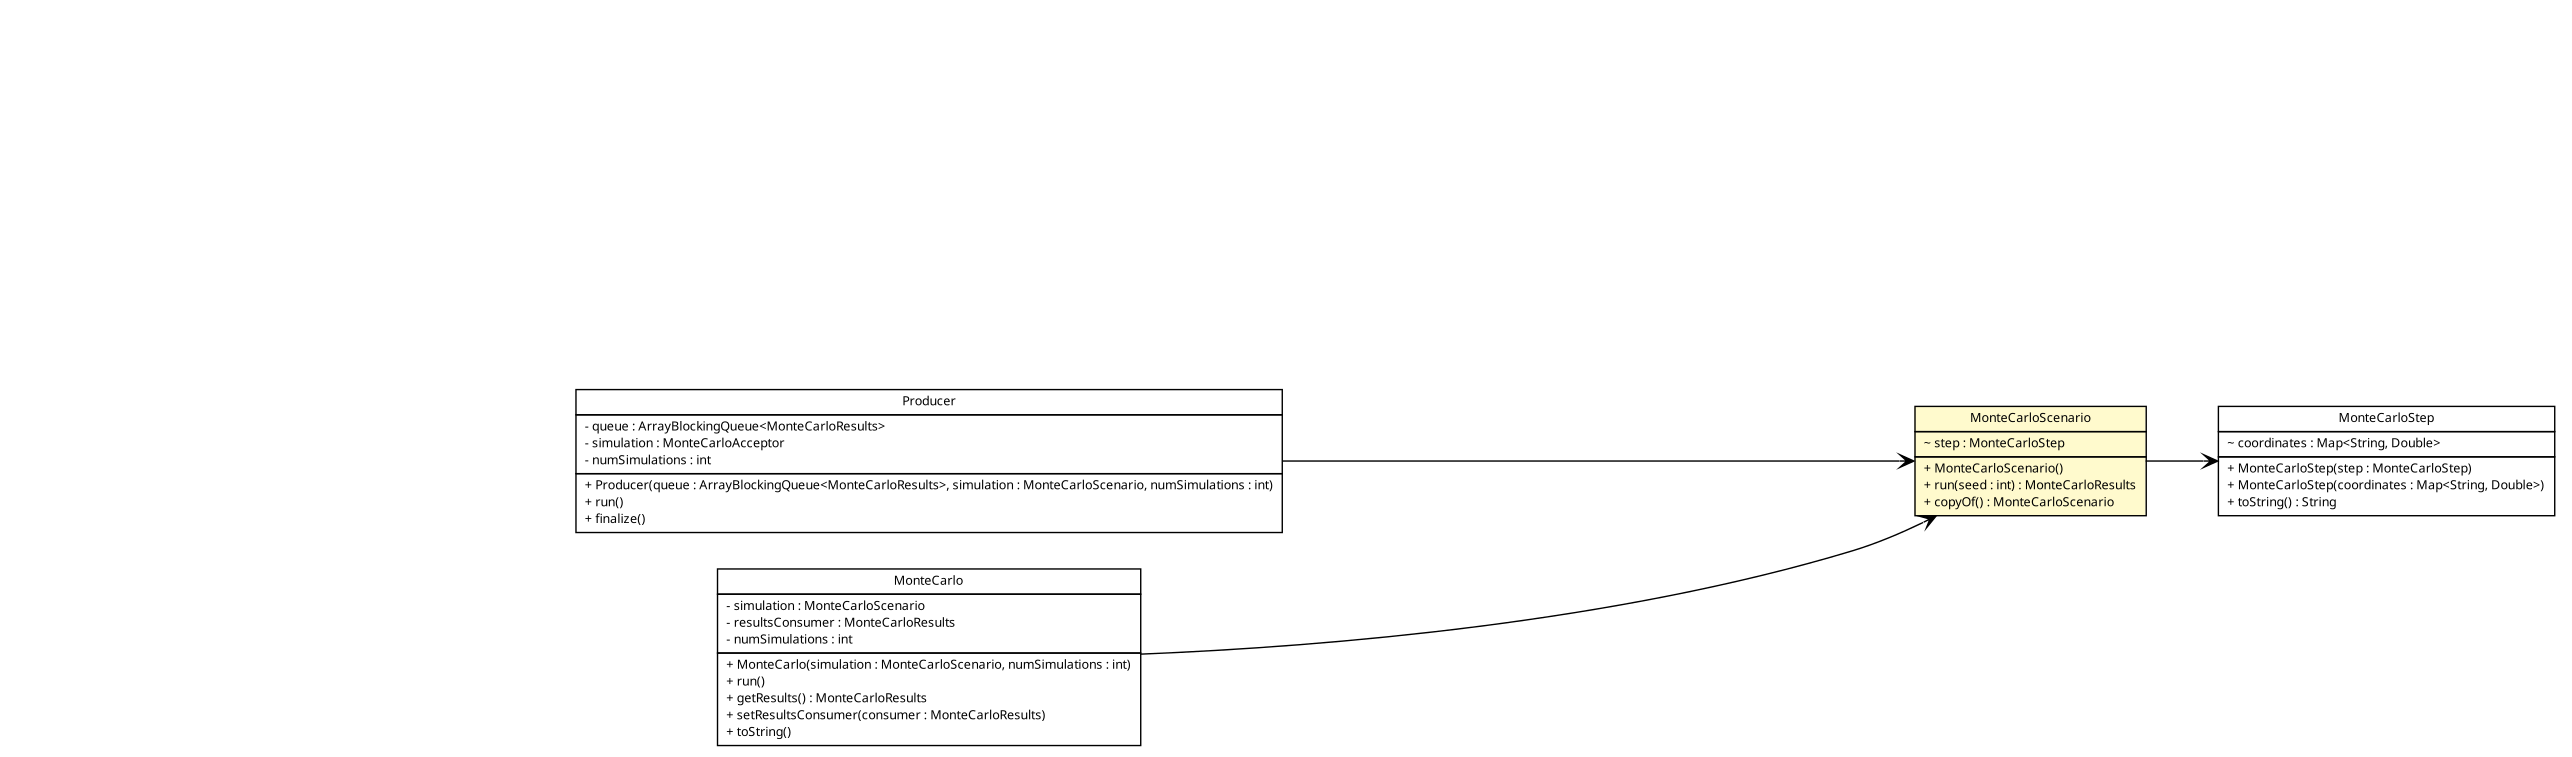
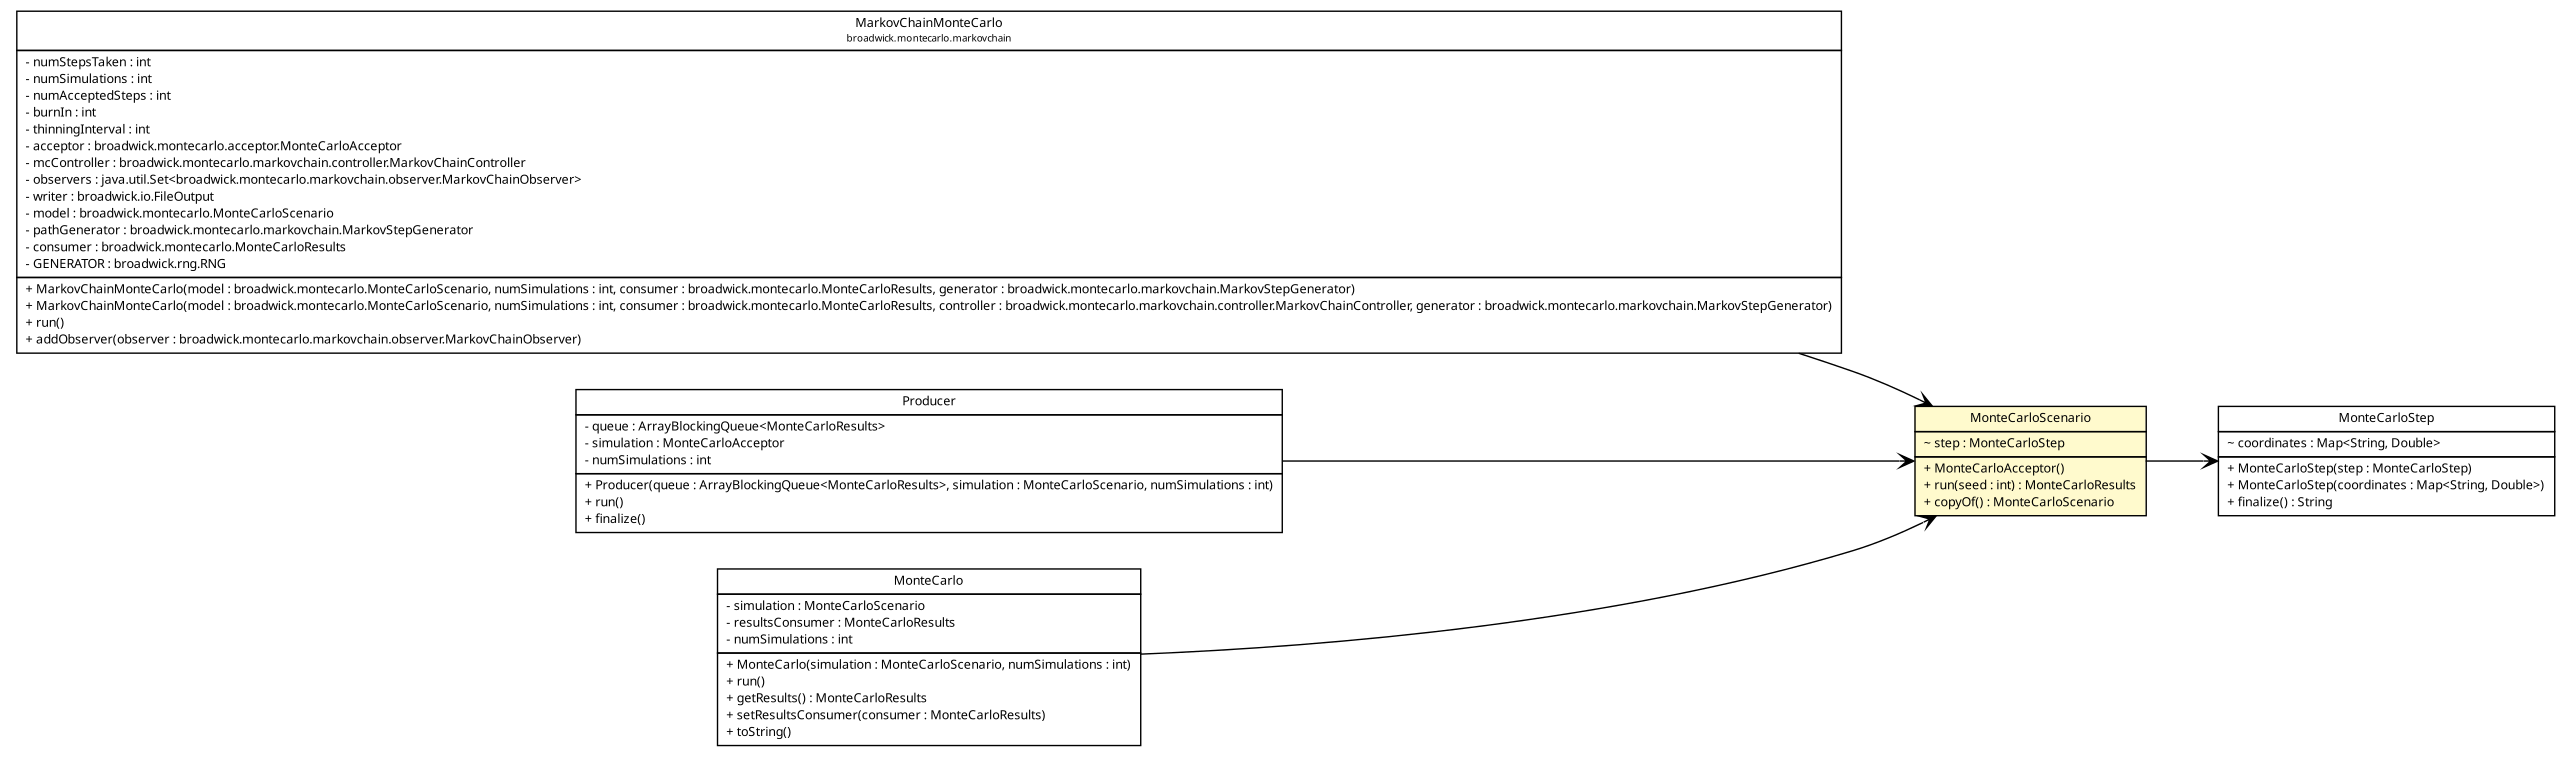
node "MarkovChainMonteCarlo": added
node "MonteCarloScenario": text "+ MonteCarloScenario()" -> "+ MonteCarloAcceptor()"
node "MonteCarloStep": text "+ toString() : String" -> "+ finalize() : String"
